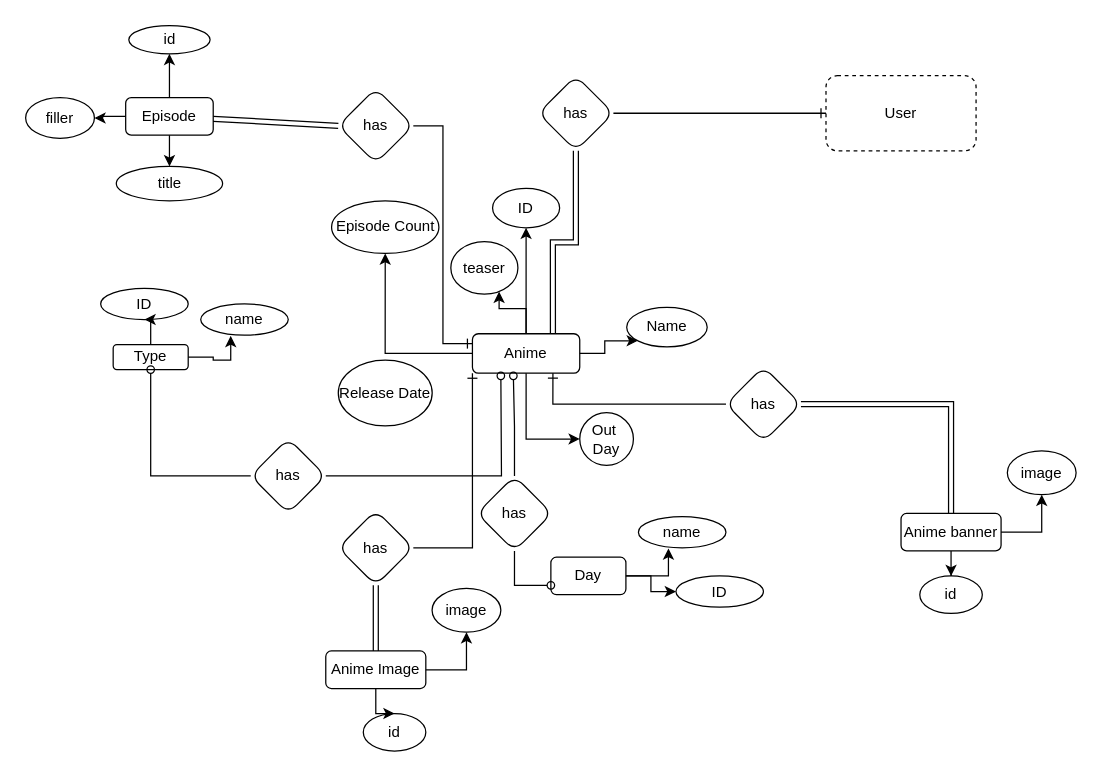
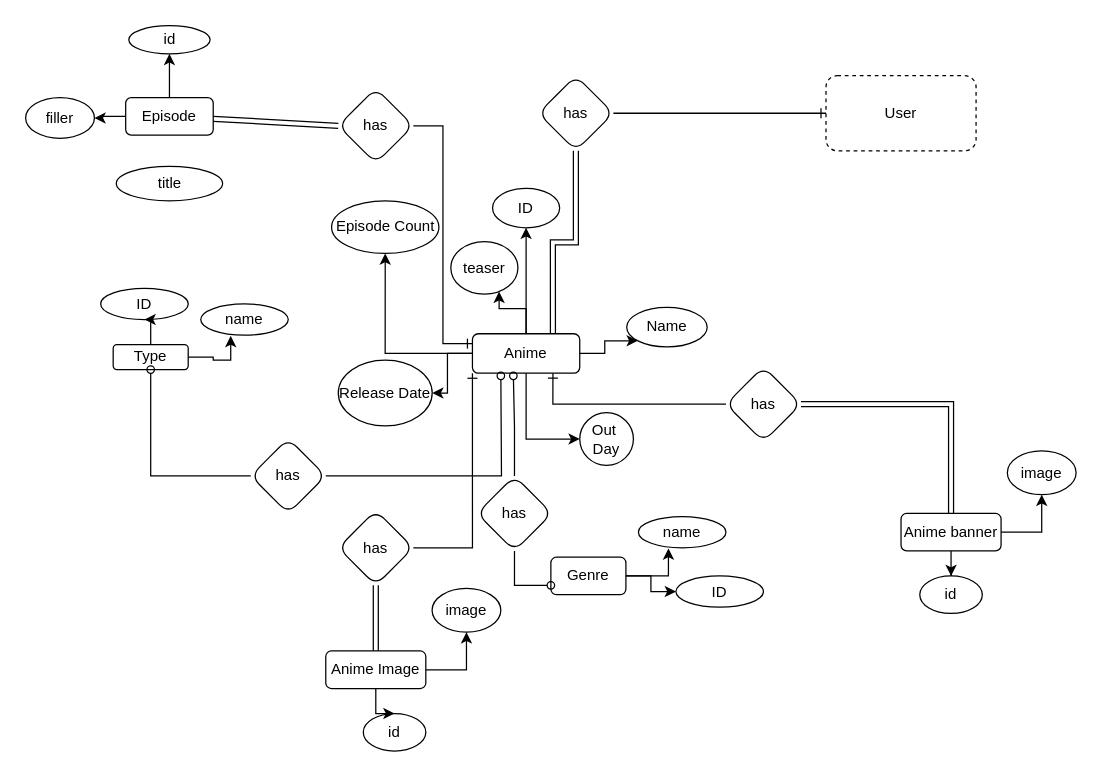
edge "Episode" -> "title": removed
edge "Anime" -> "Release Date": added
node "Day": label "Day" -> "Genre"
